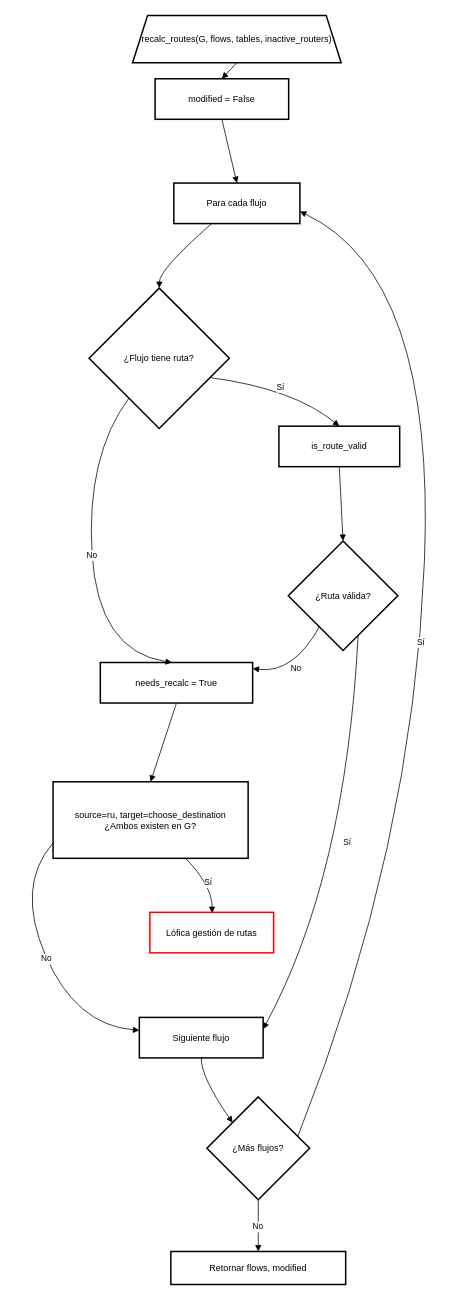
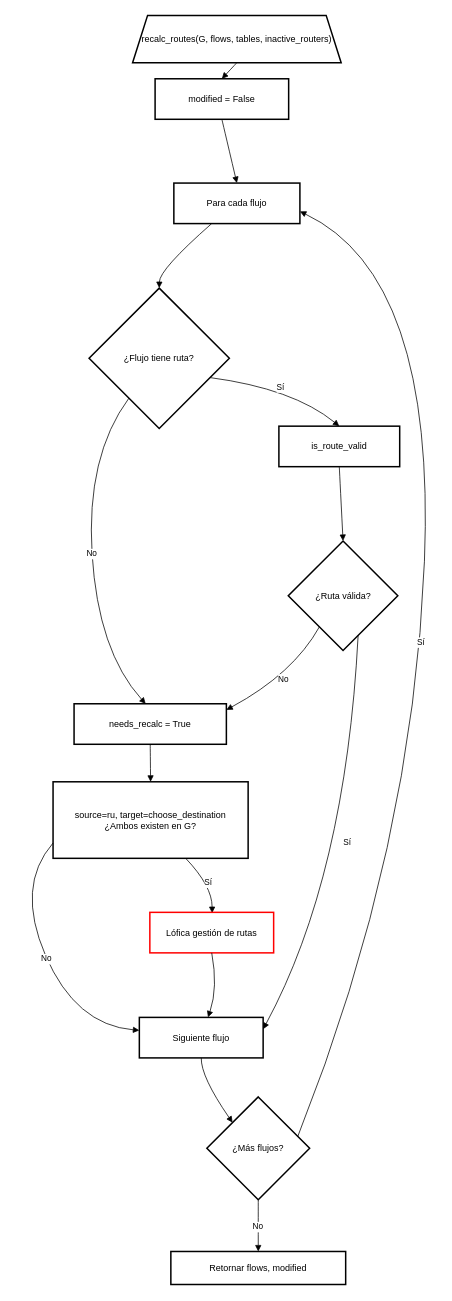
node "needs_recalc = True": moved (176, 683) -> (150, 724)
edge "Lófica gestión de rutas" -> "Siguiente flujo": added
